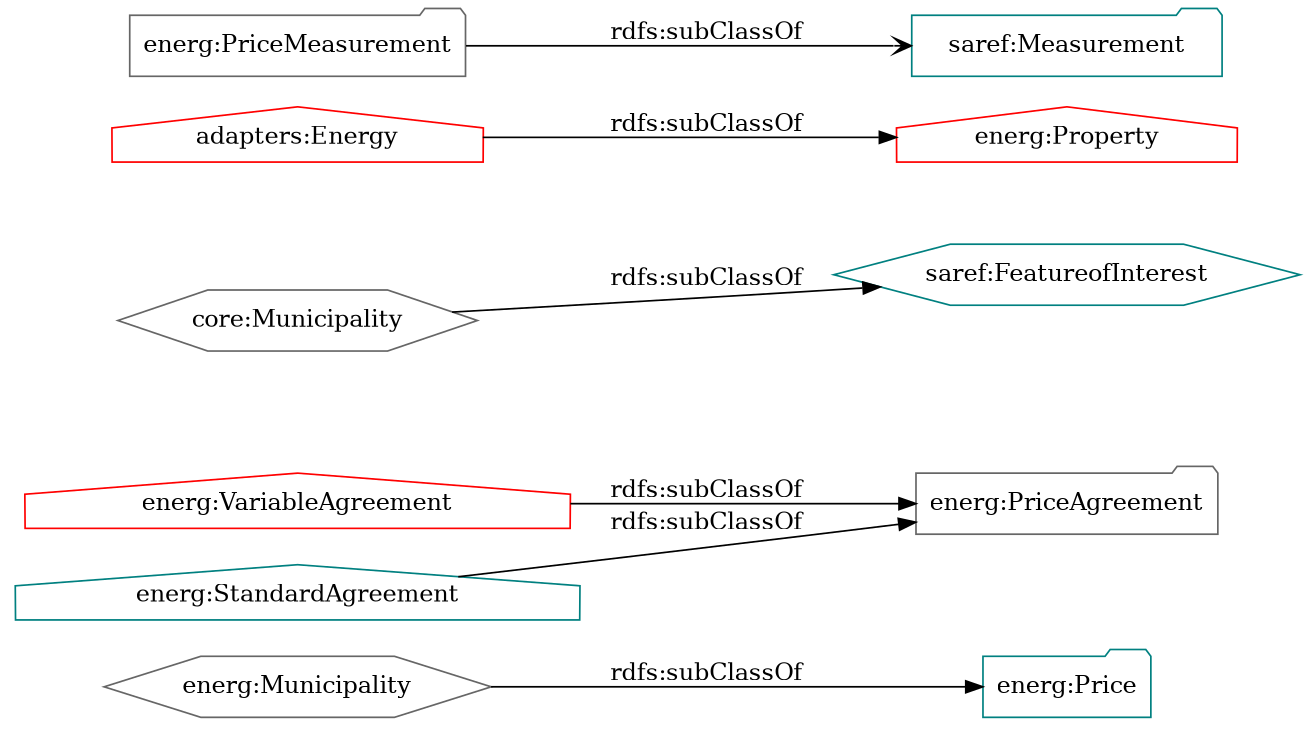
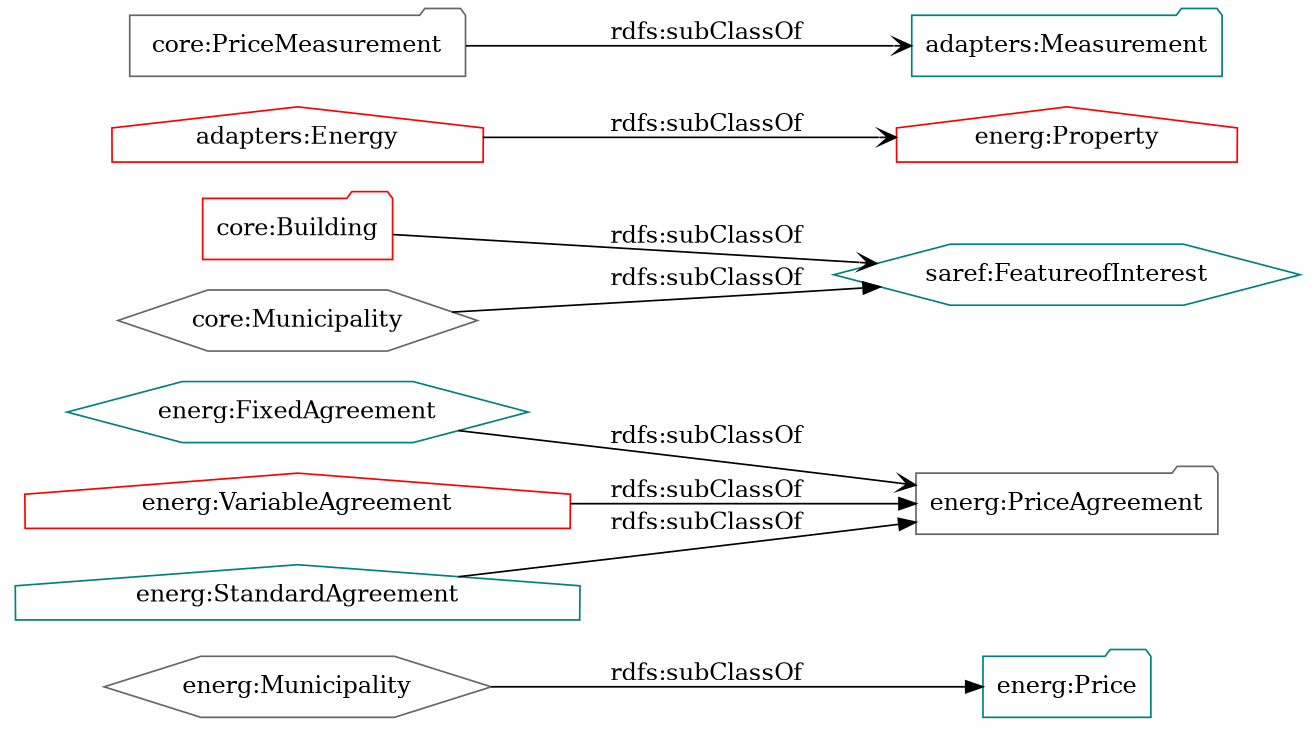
node "energ:PriceMeasurement": label "energ:PriceMeasurement" -> "core:PriceMeasurement"
node "saref:Measurement": label "saref:Measurement" -> "adapters:Measurement"
edge "adapters:Energy" -> "energ:Property": arrowhead normal -> vee
node "core:Building": added
node "energ:FixedAgreement": added
